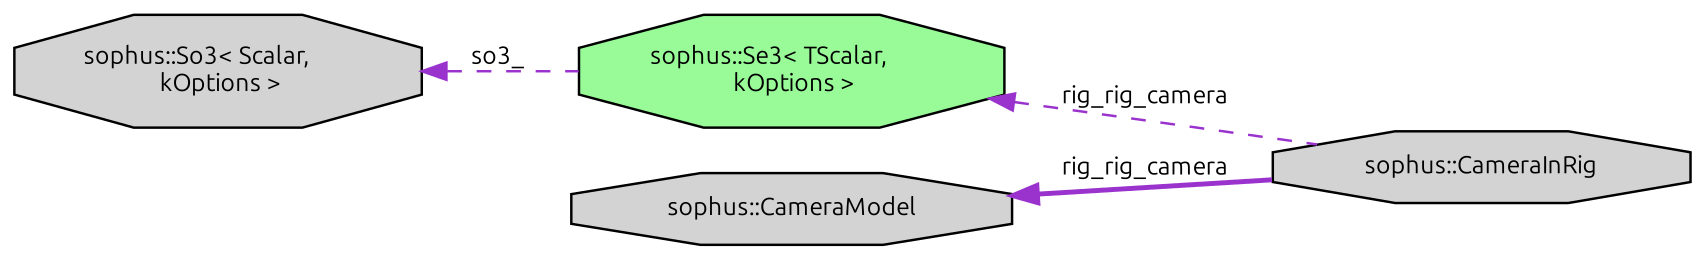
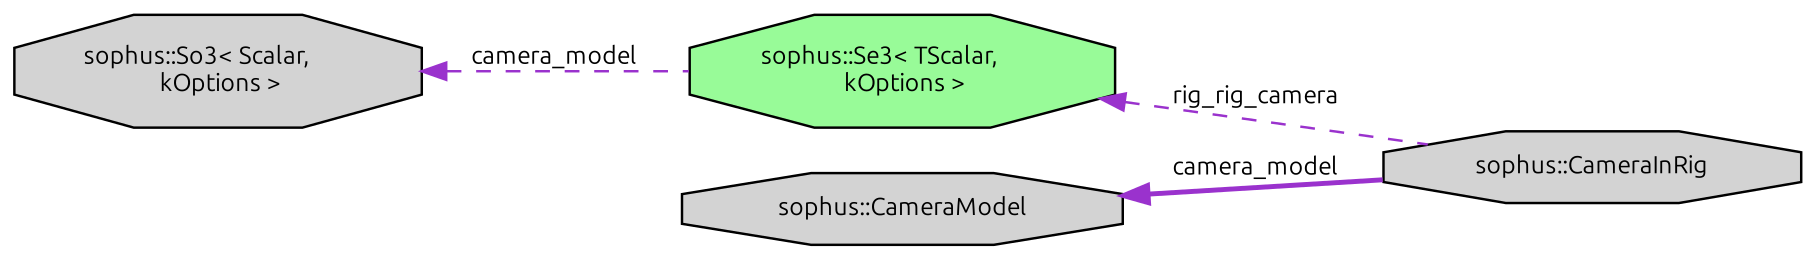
edge "sophus::Se3< TScalar, kOptions >" -> "sophus::So3< Scalar, kOptions >": label " so3_" -> " camera_model"
edge "sophus::CameraInRig" -> "sophus::CameraModel": label " rig_rig_camera" -> " camera_model"
